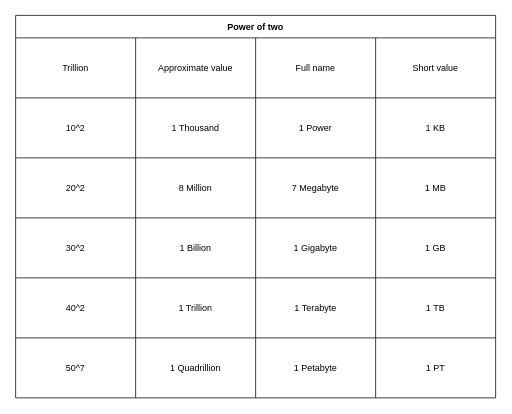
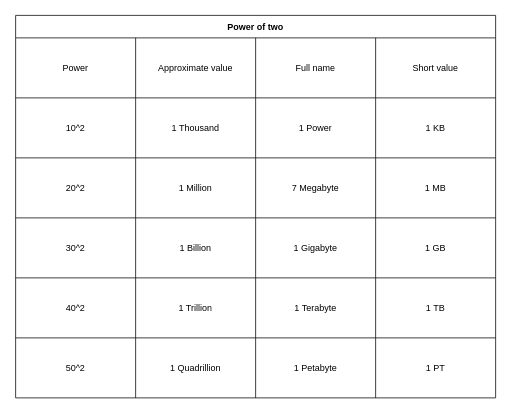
node "Trillion": label "Trillion" -> "Power"
node "8 Million": label "8 Million" -> "1 Million"
node "50^7": label "50^7" -> "50^2"
